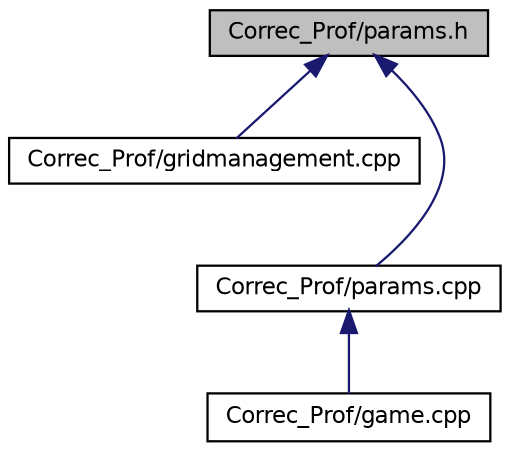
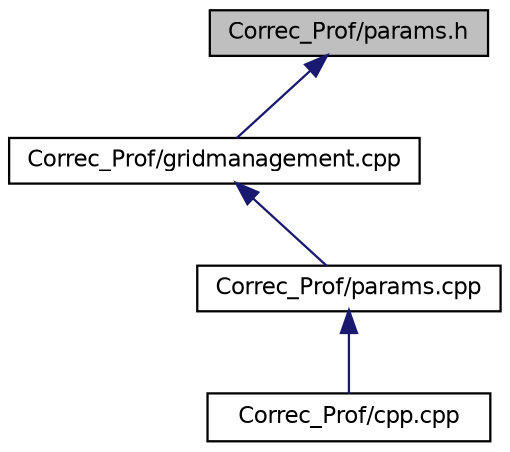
edge "Correc_Prof/params.cpp" -> "Correc_Prof/params.h": now "Correc_Prof/params.cpp" -> "Correc_Prof/gridmanagement.cpp"
node "Correc_Prof/game.cpp": label "Correc_Prof/game.cpp" -> "Correc_Prof/cpp.cpp"
